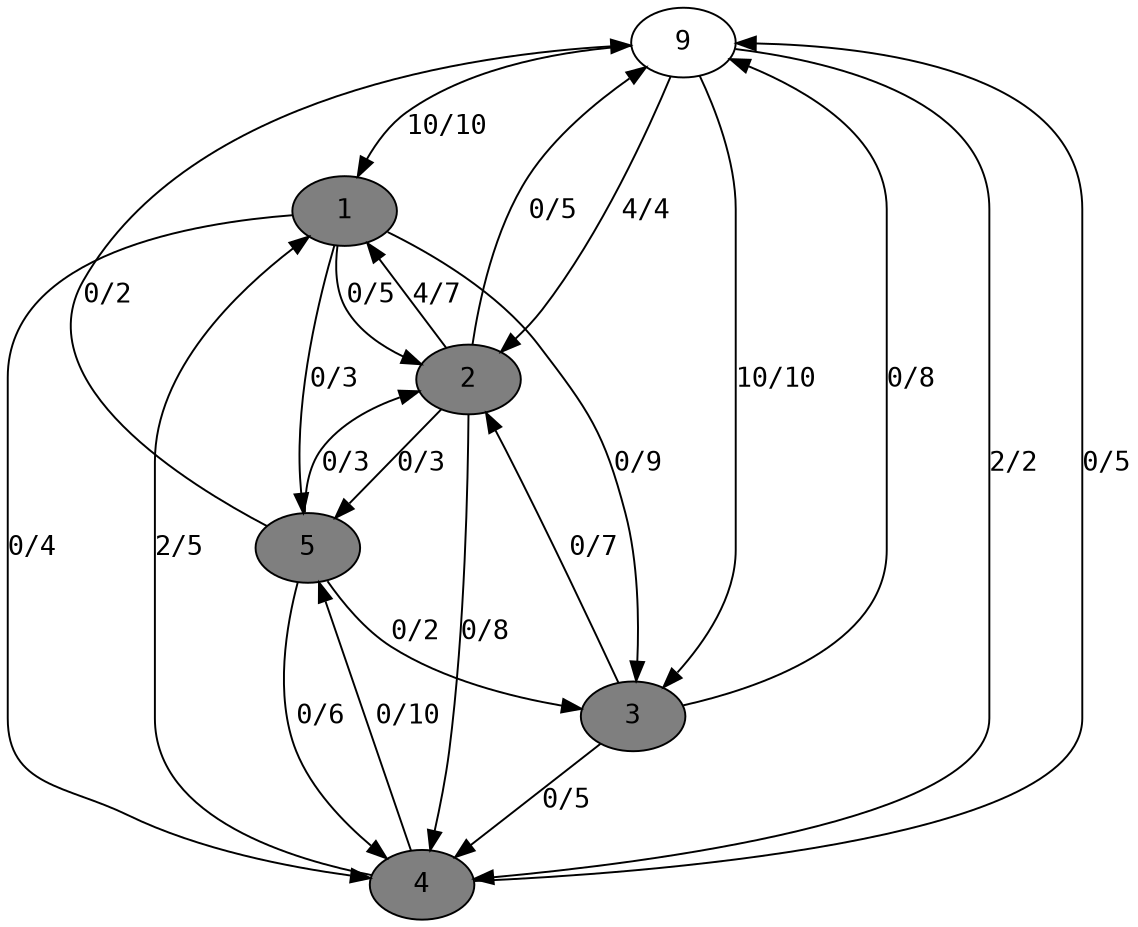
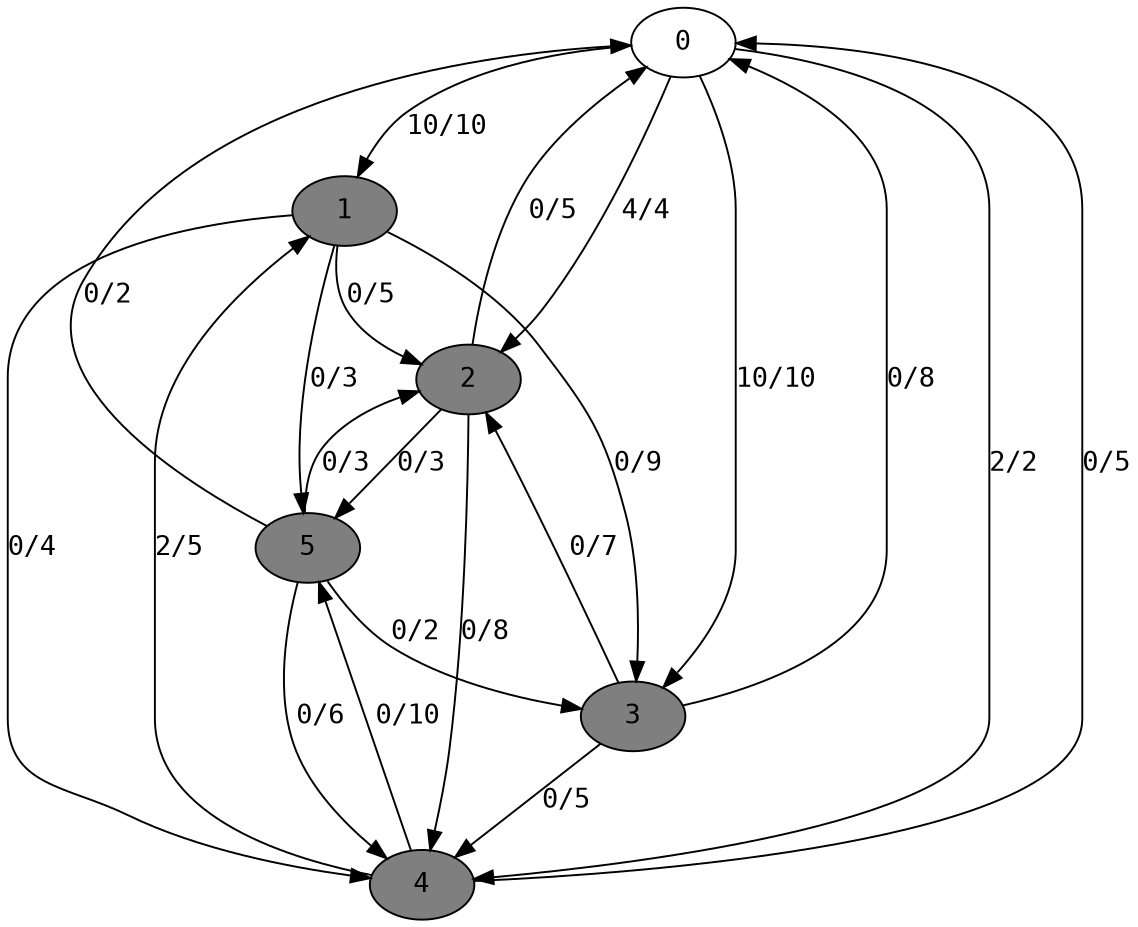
node "9": label "9" -> "0"
edge "2" -> "1": removed, label "4/7"
